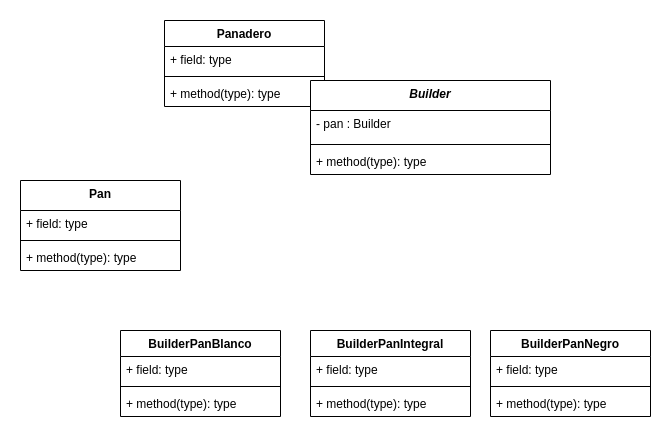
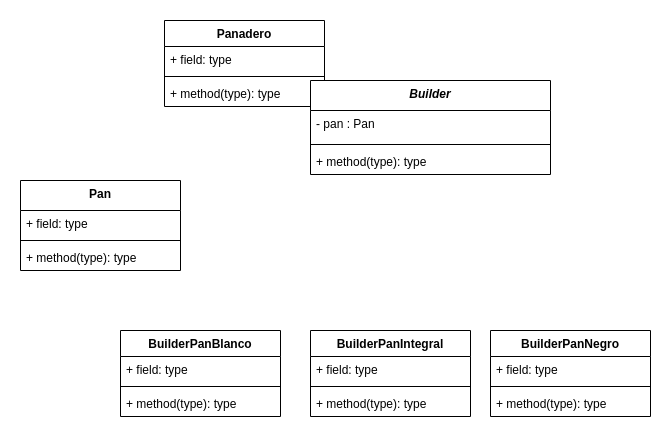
node "- pan : Builder": label "- pan : Builder" -> "- pan : Pan"
